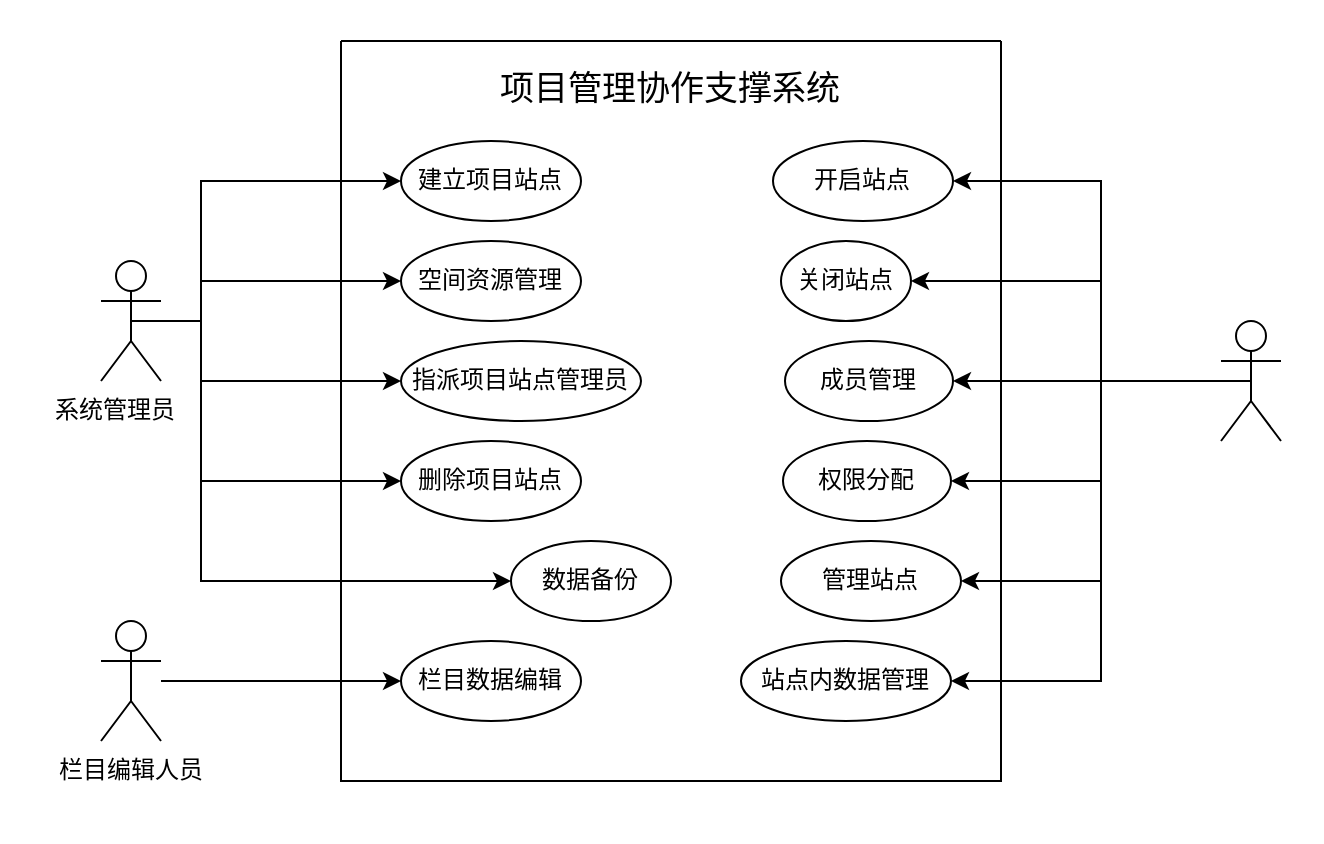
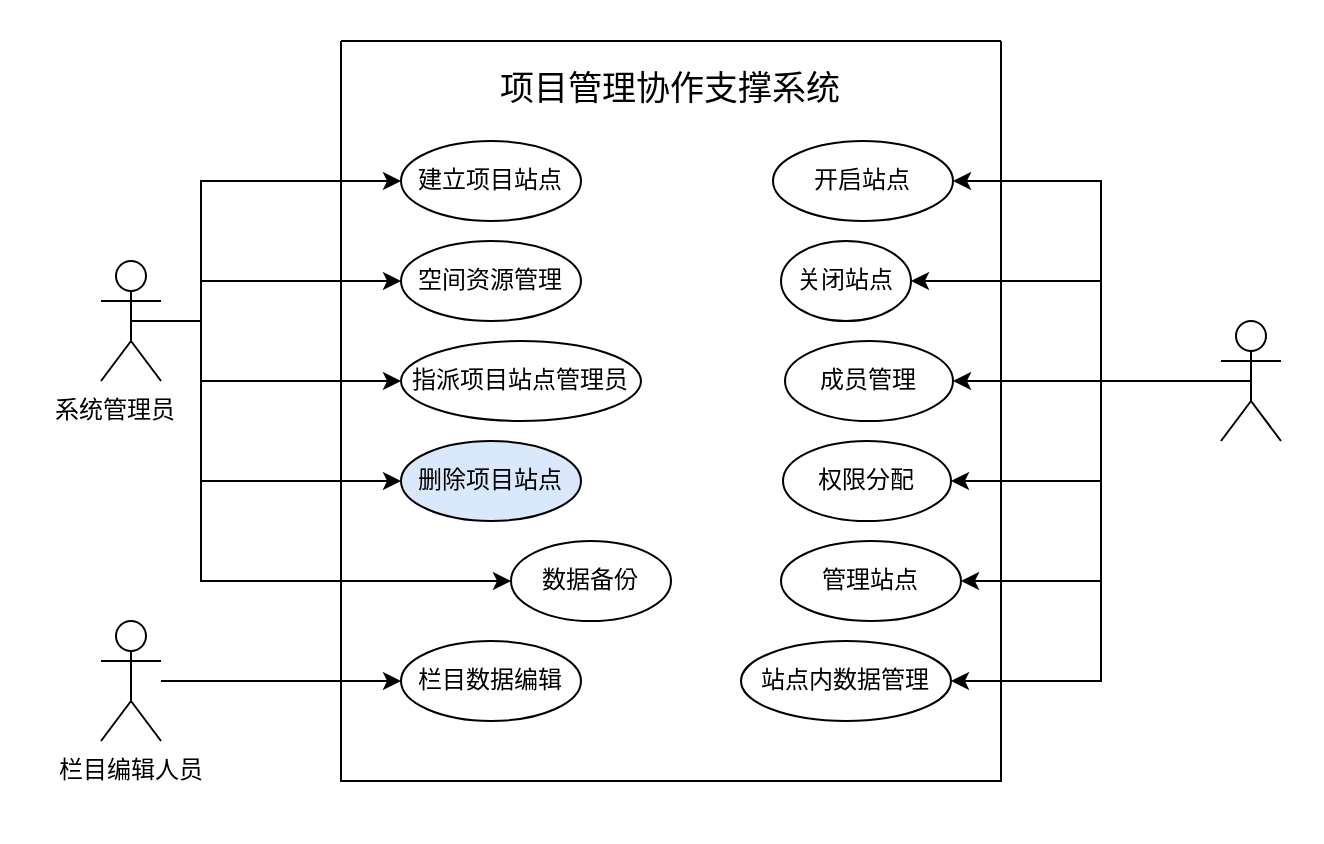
node "删除项目站点": fillcolor #ffffff -> #dae8fc
